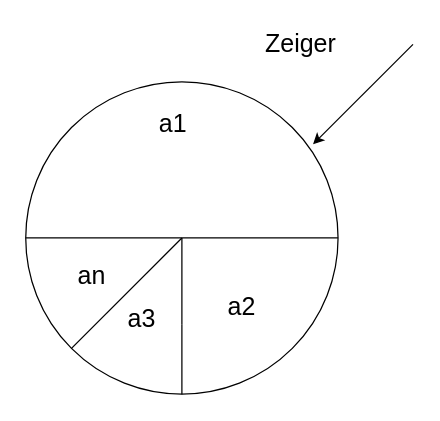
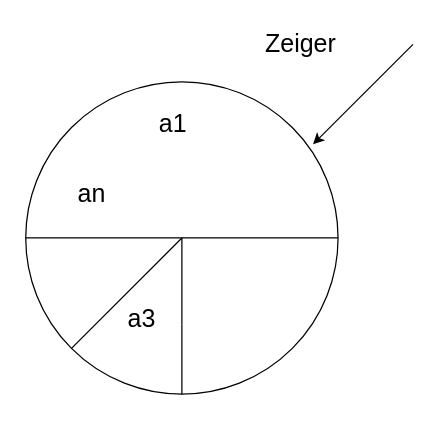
node "an": moved (101, 269) -> (101, 188)
node "a2": removed
